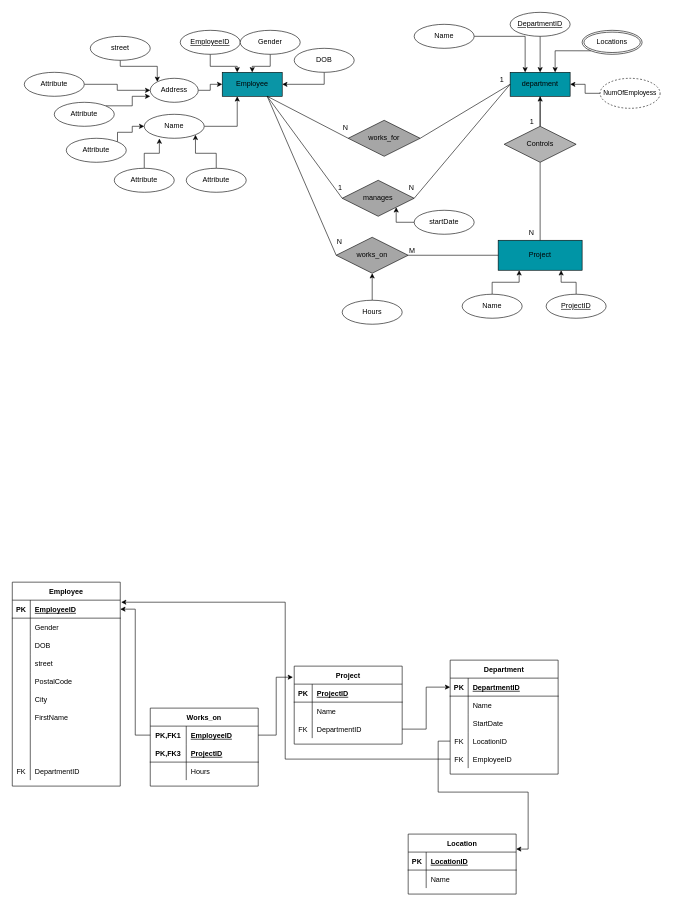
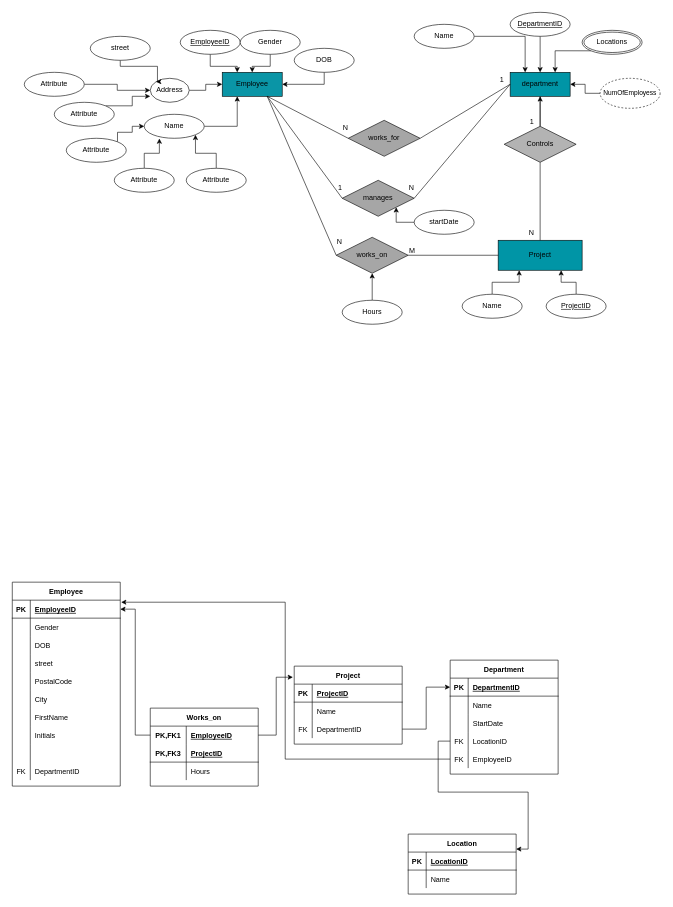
node "Address": size 48x24 -> 39x24
node "Initials": added
